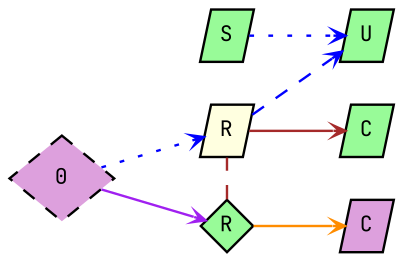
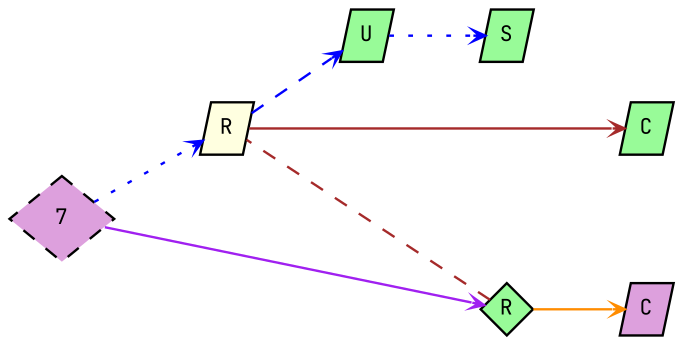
edge "S" -> "U": reversed
node "0": label "0" -> "7"
